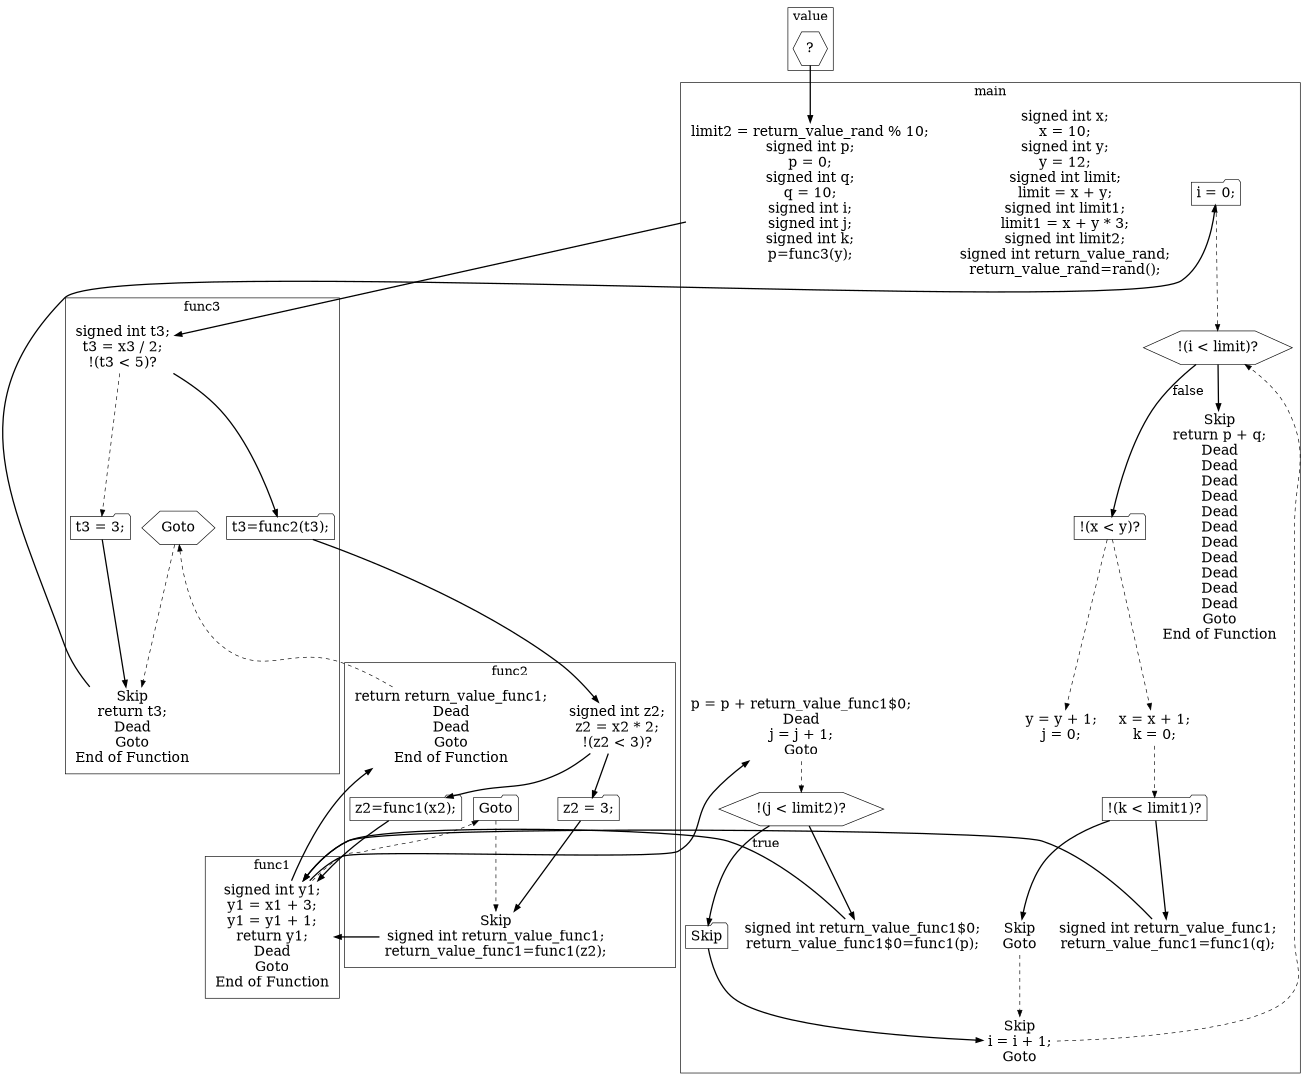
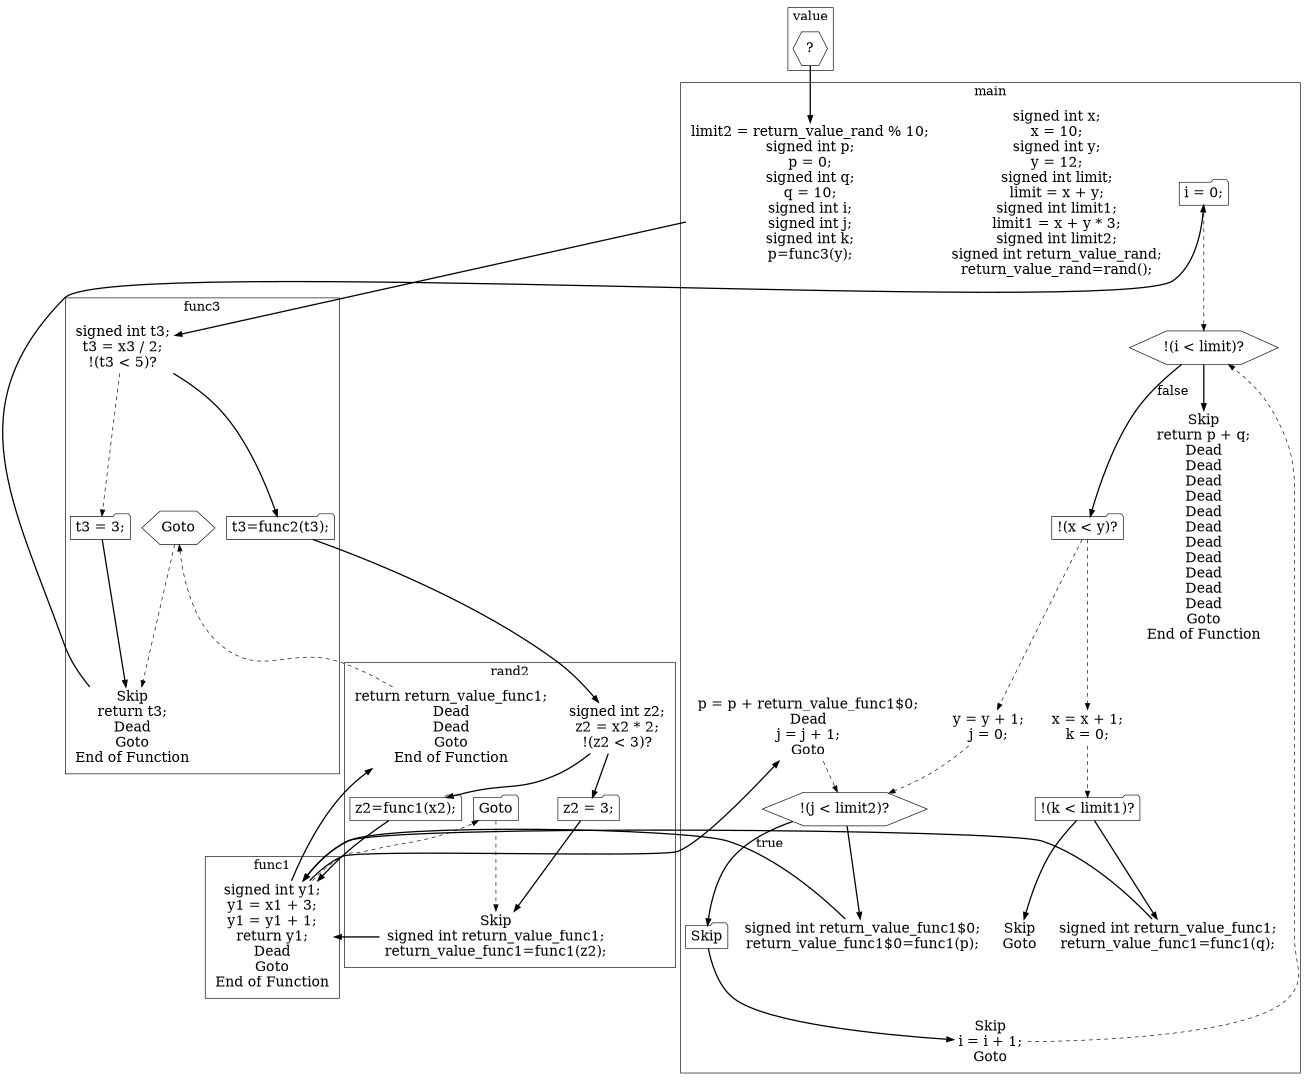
cluster "func2": label "func2" -> "rand2"
edge "y = y + 1; j = 0;" -> "!(j < limit2)?": added
edge "Skip Goto" -> "Skip i = i + 1; Goto": removed
